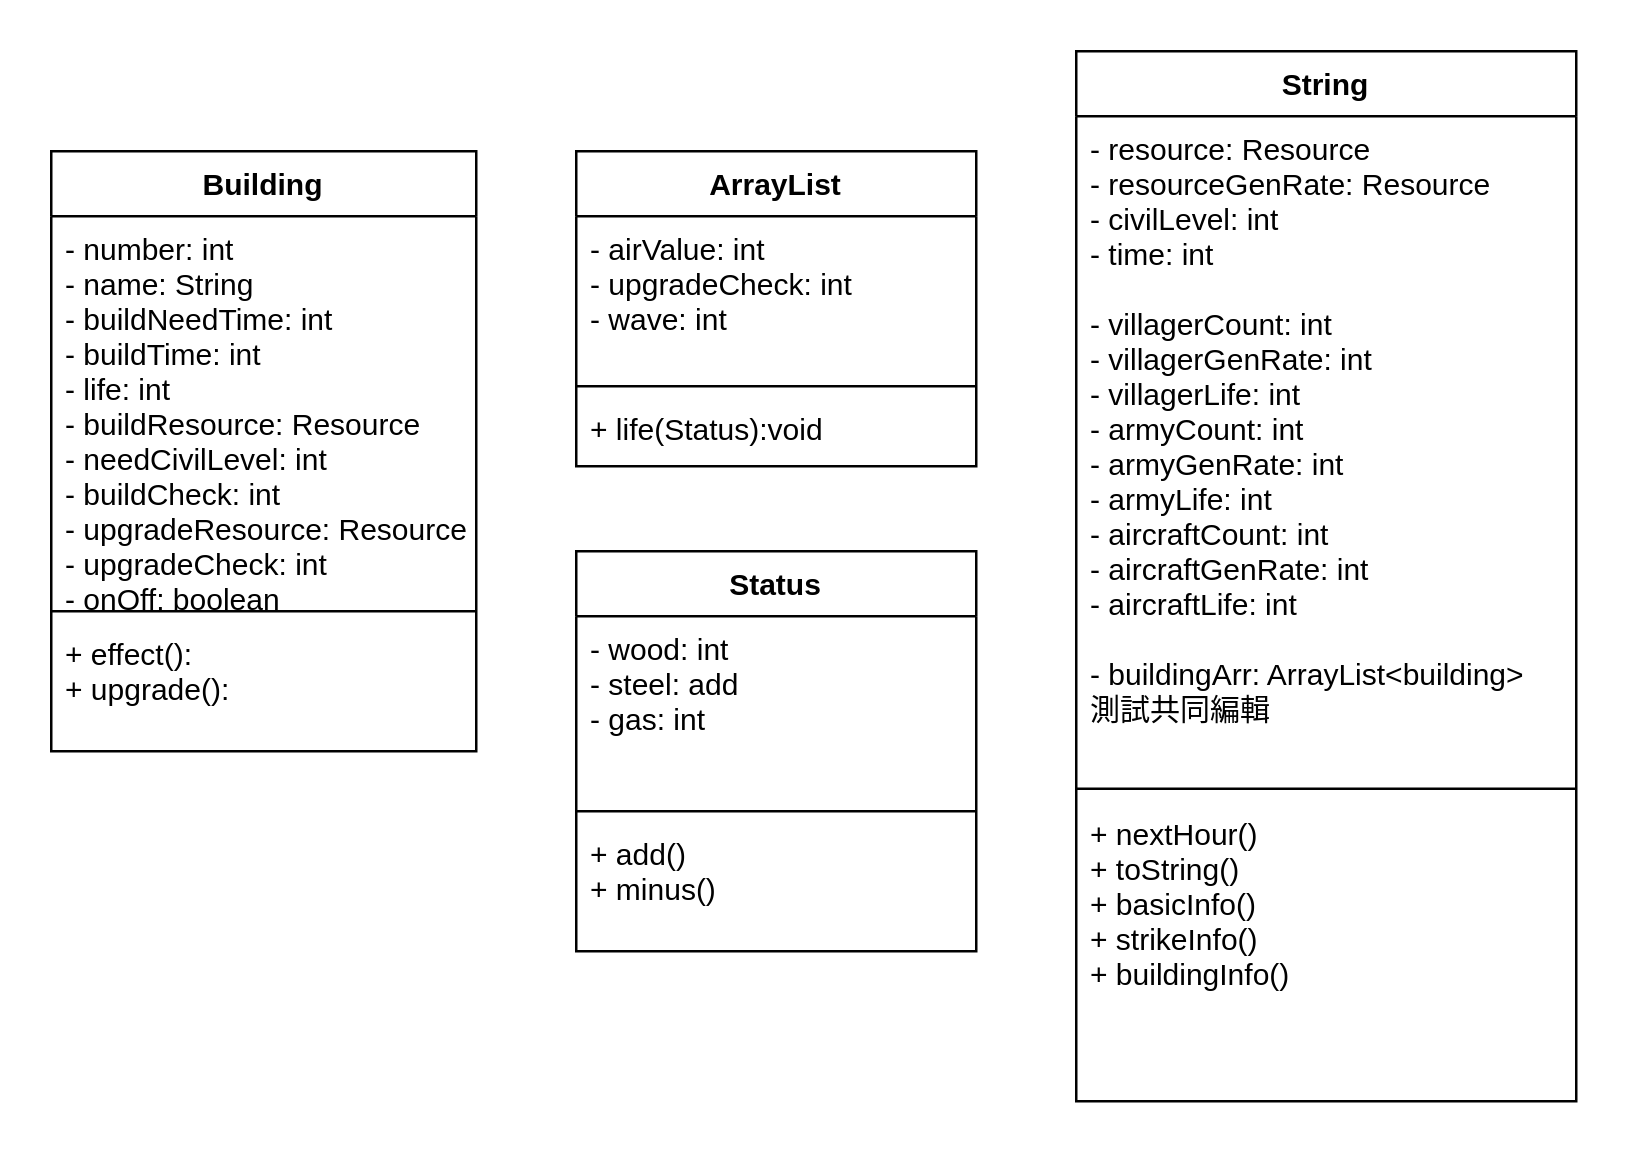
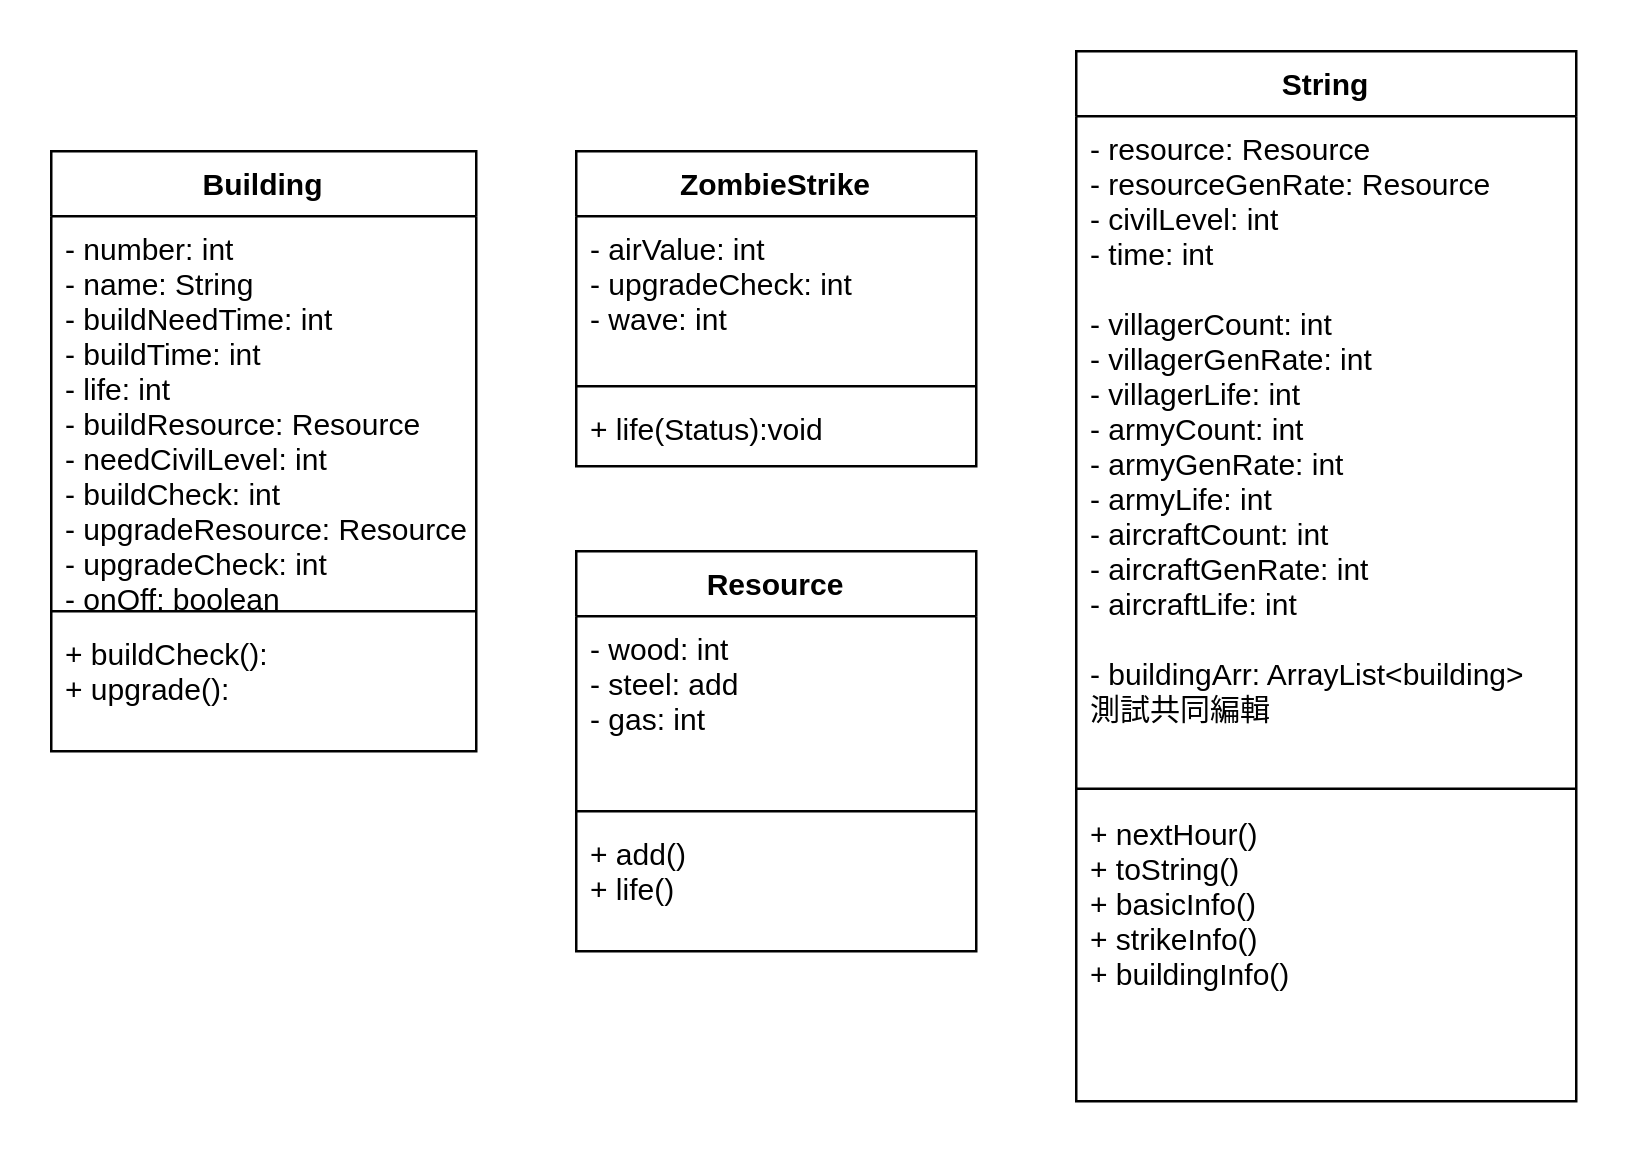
node "ArrayList": label "ArrayList" -> "ZombieStrike"
node "Status": label "Status" -> "Resource"
node "+ effect(): + upgrade():": label "+ effect(): + upgrade():" -> "+ buildCheck(): + upgrade():"
node "+ add() + minus()": label "+ add() + minus()" -> "+ add() + life()"
